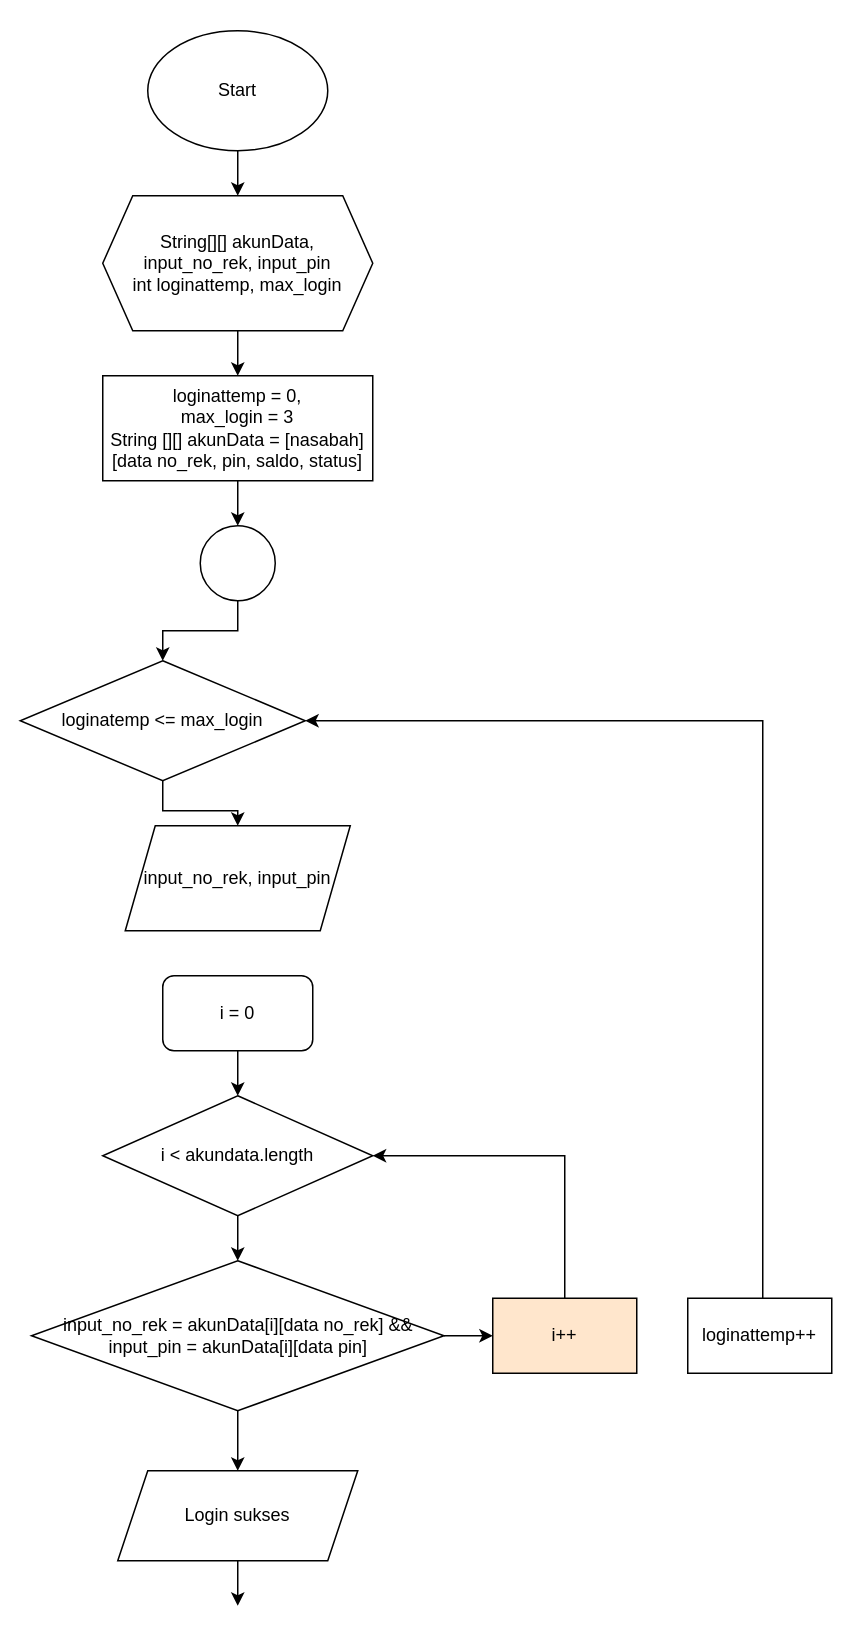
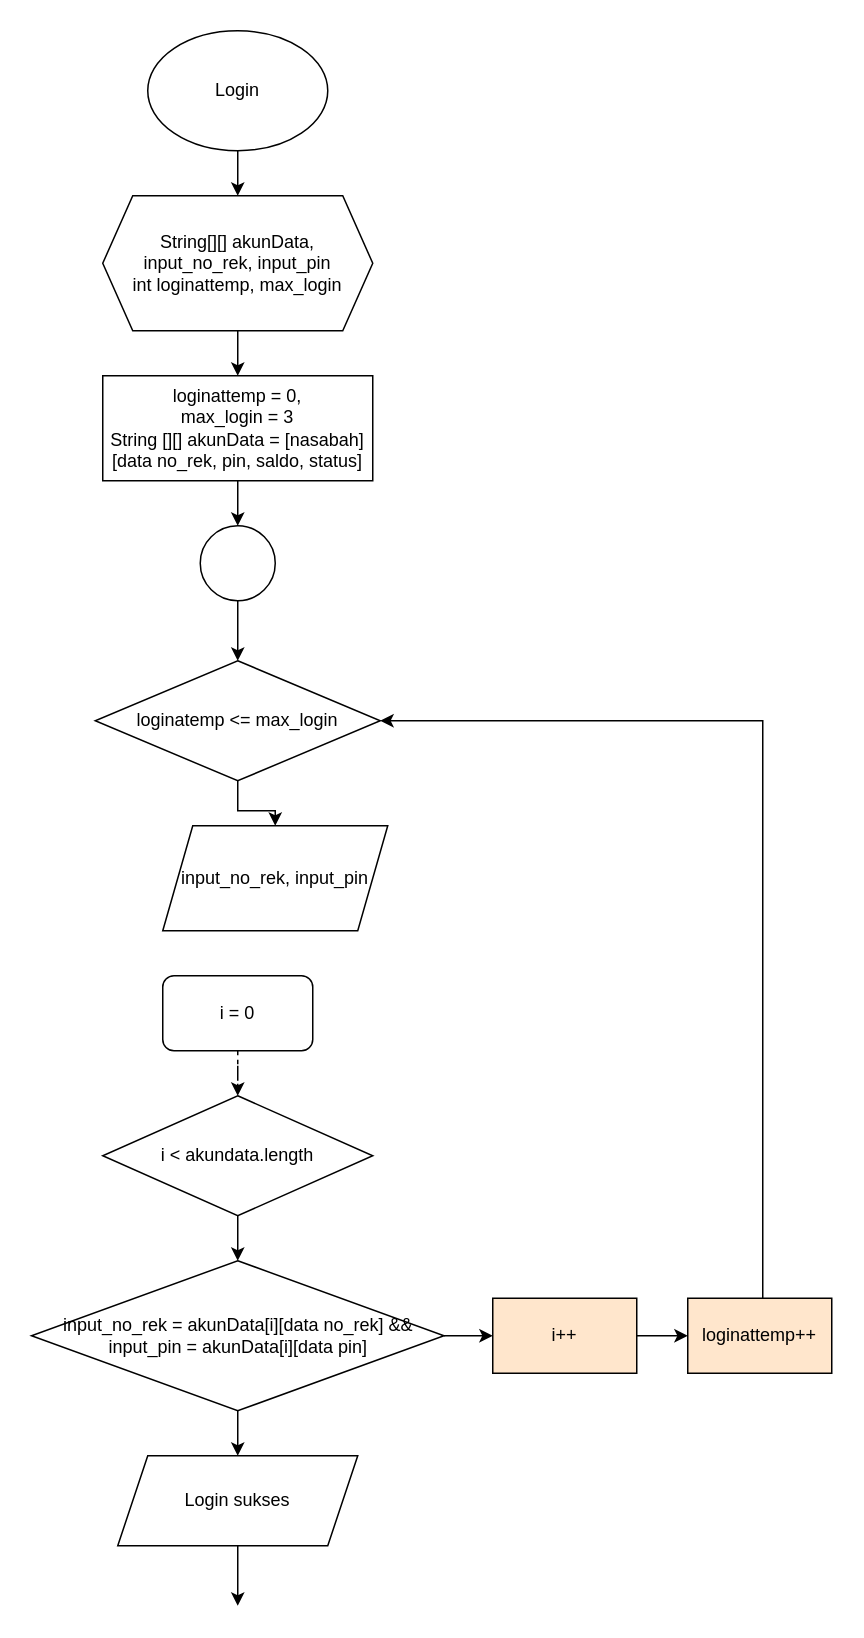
node "Start": label "Start" -> "Login"
node "loginatemp <= max_login": moved (163, 721) -> (238, 721)
node "input_no_rek, input_pin": moved (238, 878) -> (275, 878)
edge "i = 0" -> "i < akundata.length": style solid -> dashed
edge "i++" -> "i < akundata.length": removed
edge "i++" -> "loginattemp++": added
node "loginattemp++": fillcolor #ffffff -> #ffe6cc
node "Login sukses": moved (238, 1516) -> (238, 1501)
